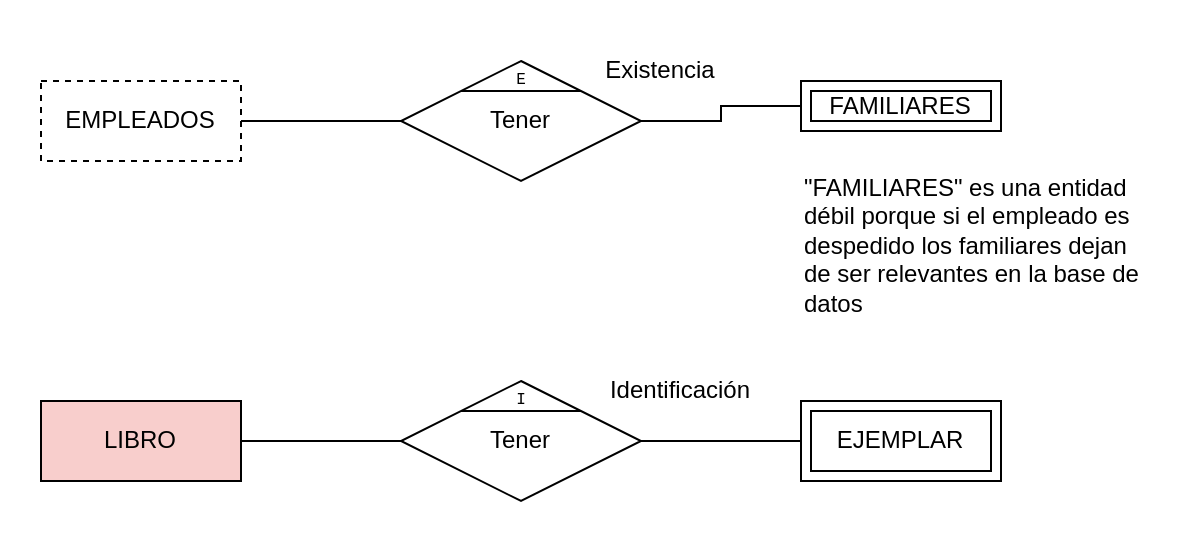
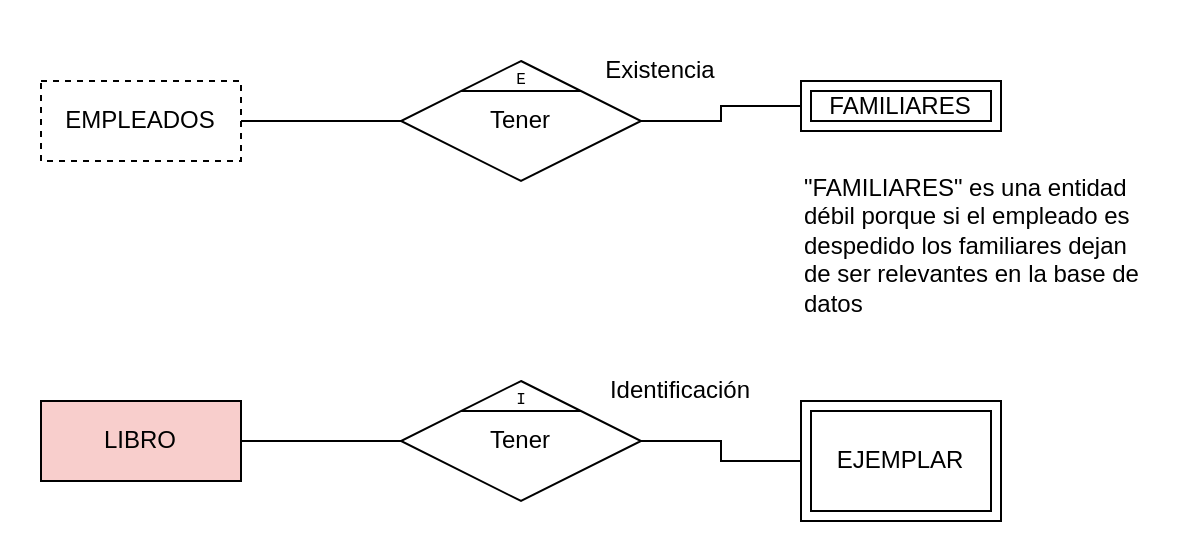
node "EJEMPLAR": size 200x80 -> 200x120
